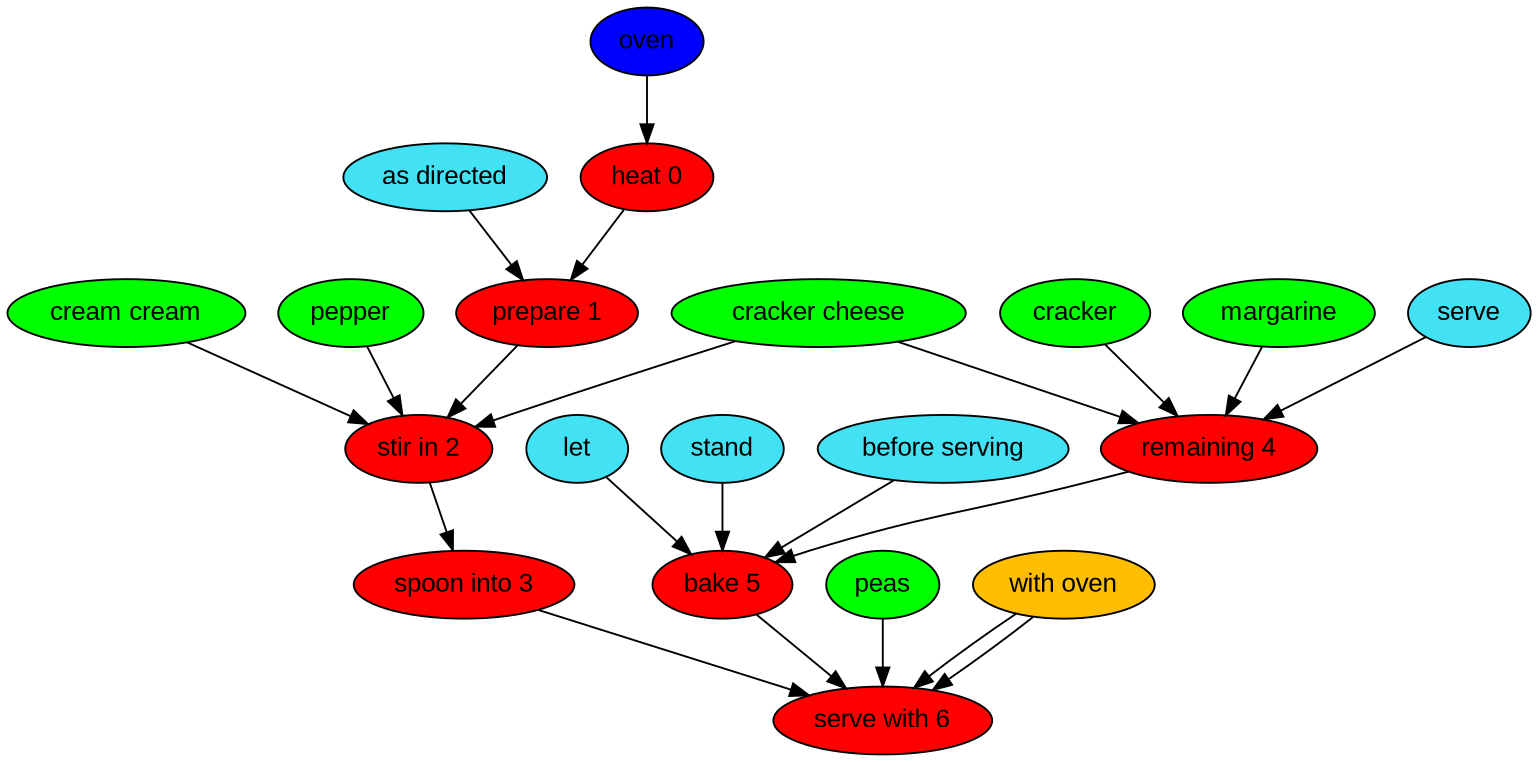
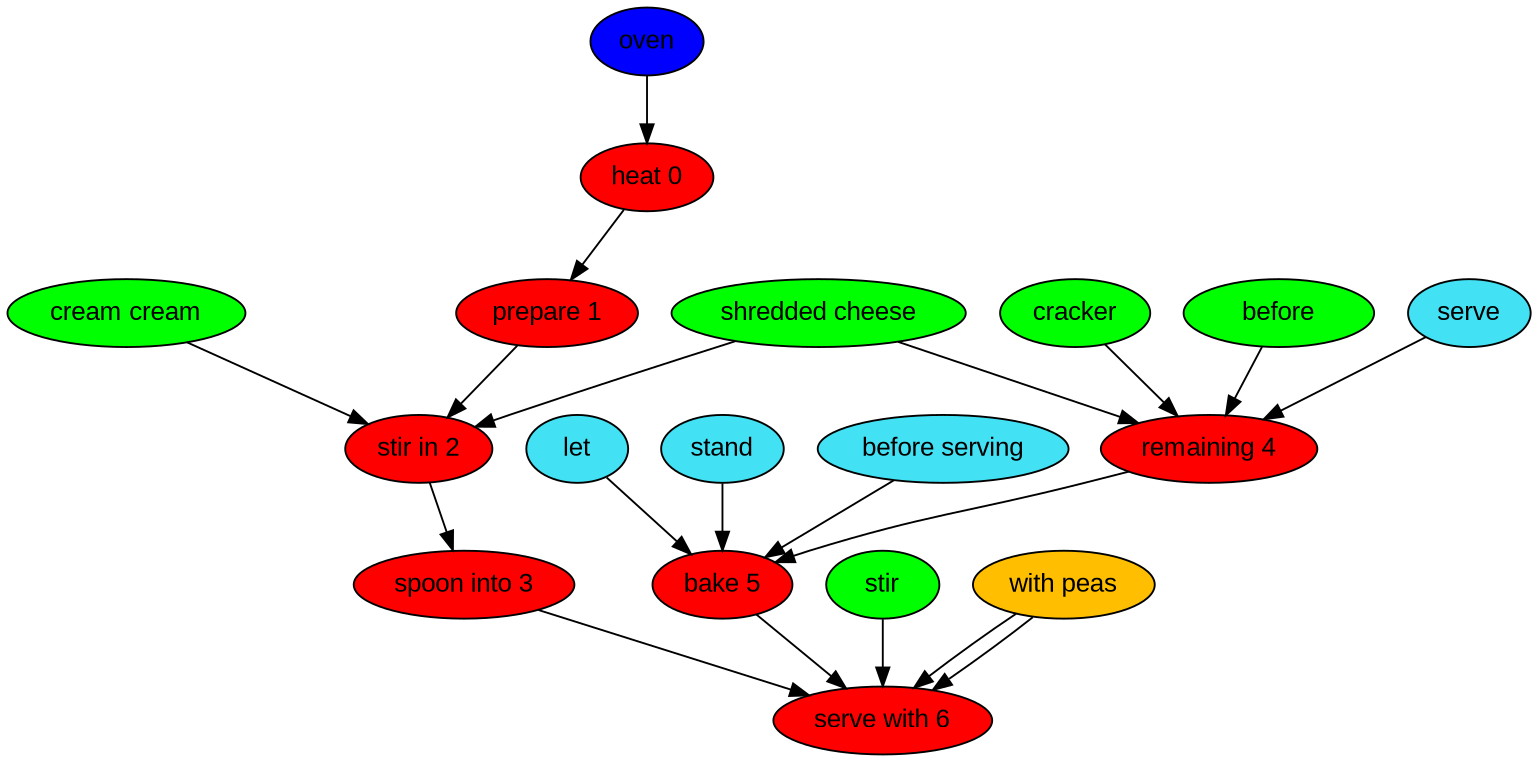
node "as directed": removed
node "pepper": removed
node "cracker cheese": label "cracker cheese" -> "shredded cheese"
node "margarine": label "margarine" -> "before"
node "peas": label "peas" -> "stir"
node "with oven": label "with oven" -> "with peas"
